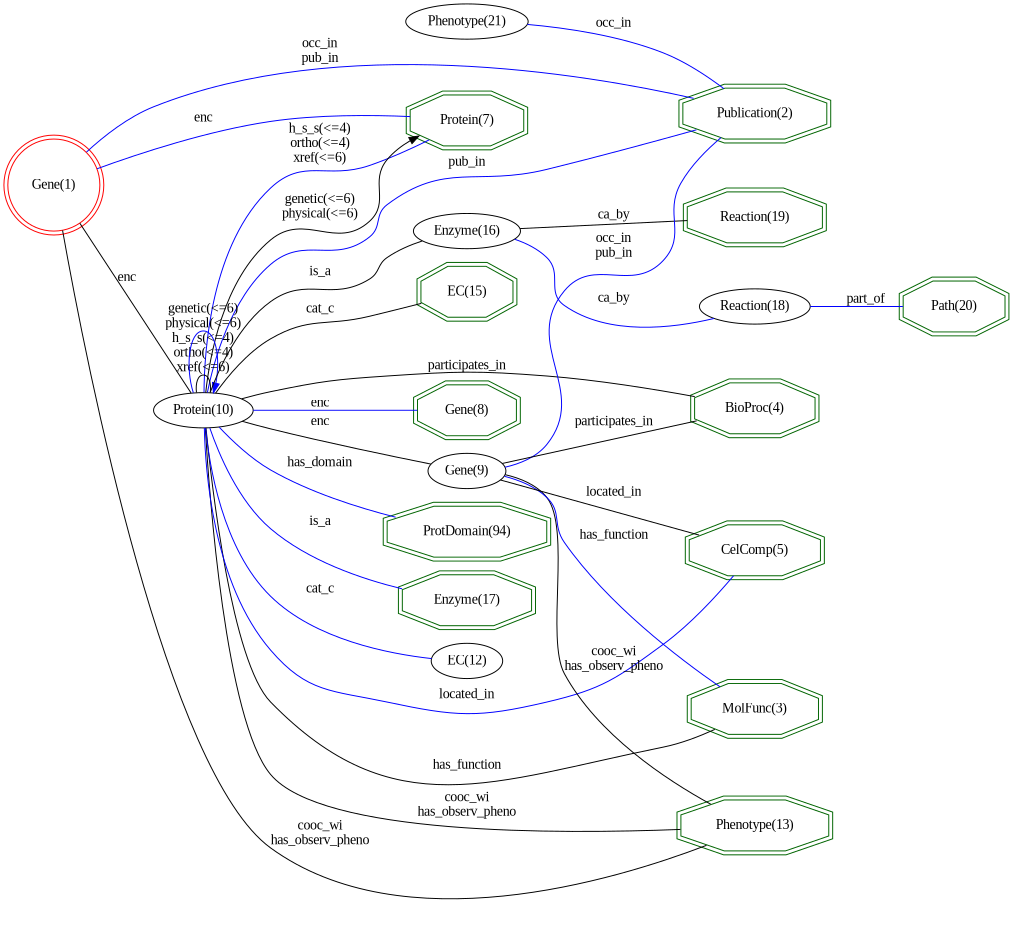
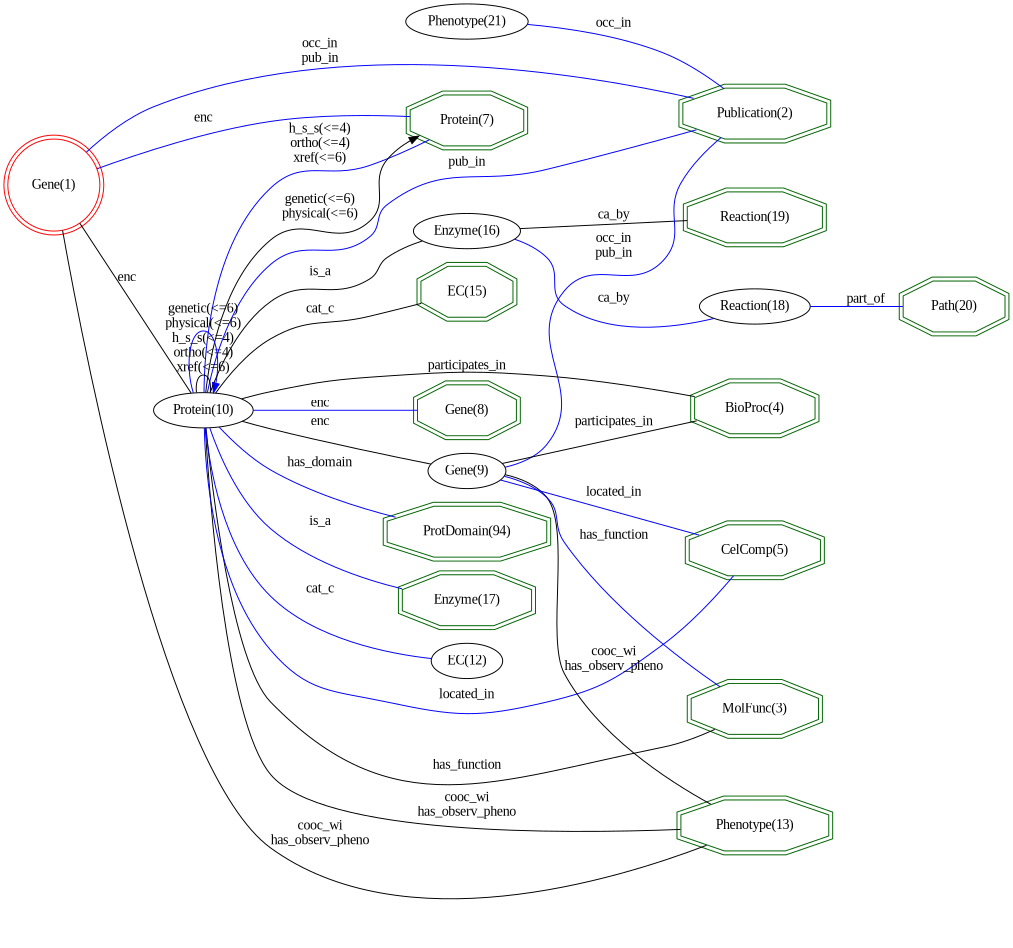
edge "Gene(9)" -- "CelComp(5)": color black -> blue
